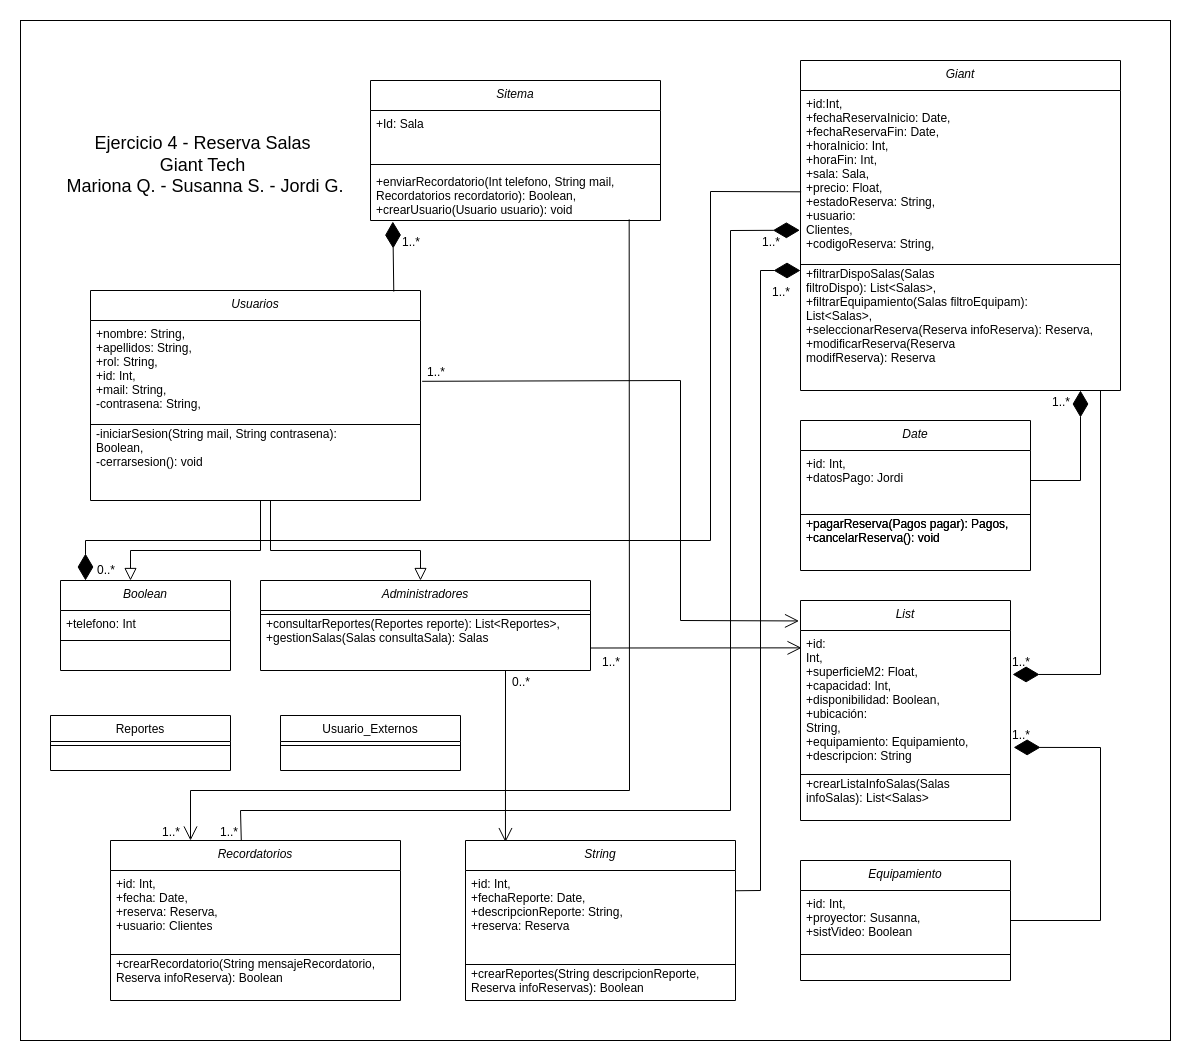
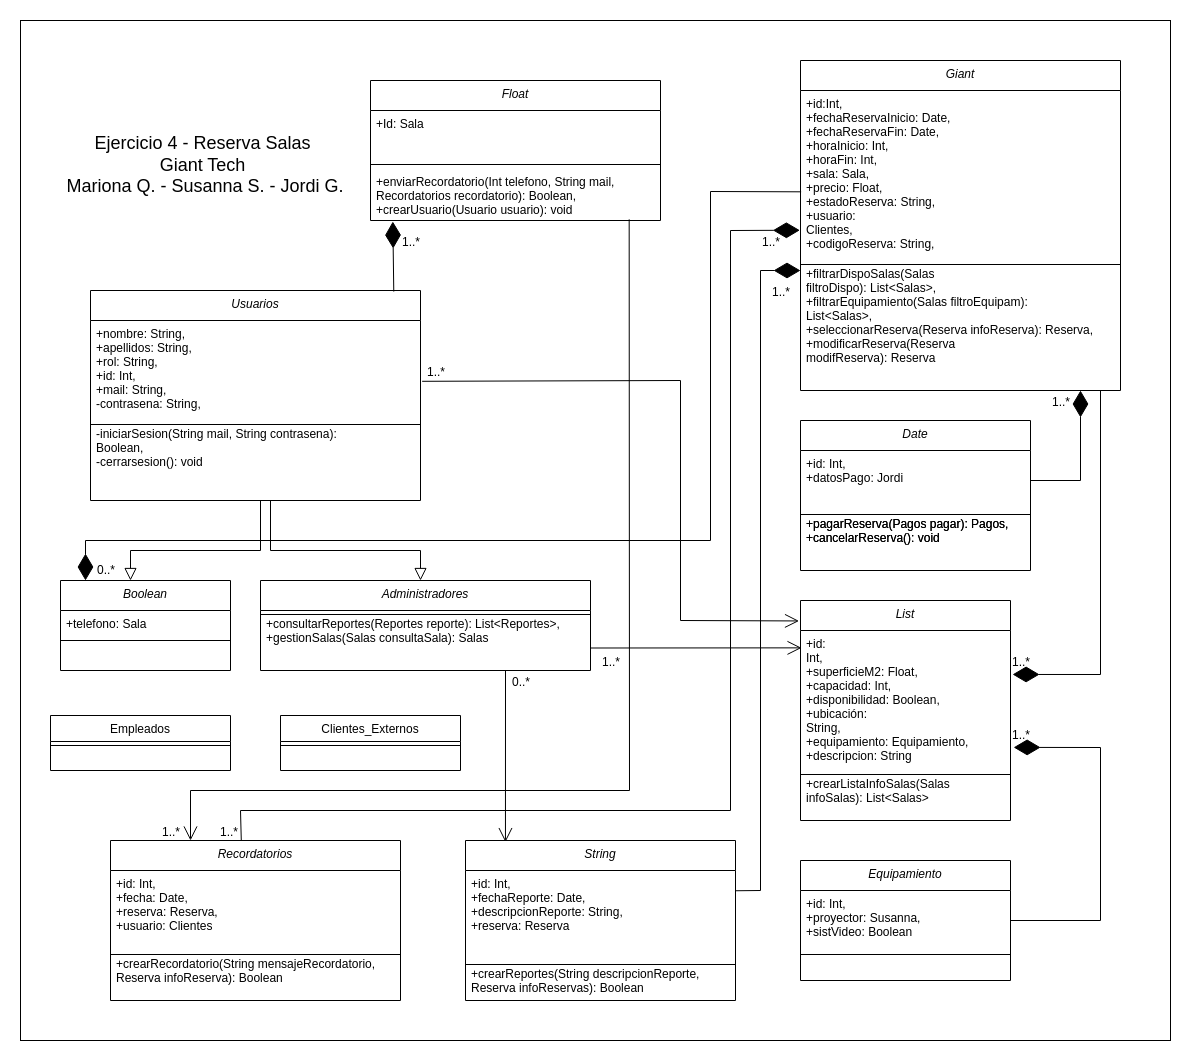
node "Sitema": label "Sitema" -> "Float"
node "+telefono: Int": label "+telefono: Int" -> "+telefono: Sala"
node "Reportes": label "Reportes" -> "Empleados"
node "Usuario_Externos": label "Usuario_Externos" -> "Clientes_Externos"
